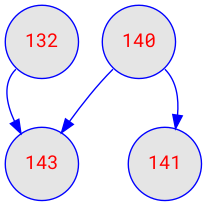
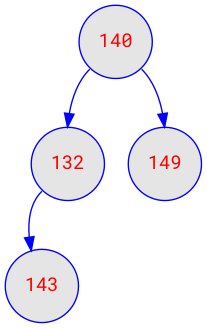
edge "140" -> "143": now "140" -> "132"
node "141": label "141" -> "149"
